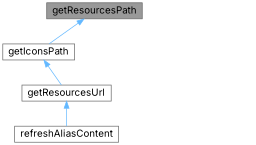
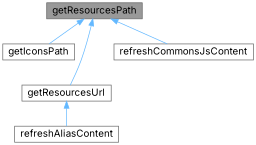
node "refreshCommonsJsContent": added
edge "getResourcesUrl" -> "getIconsPath": now "getResourcesUrl" -> "getResourcesPath"
